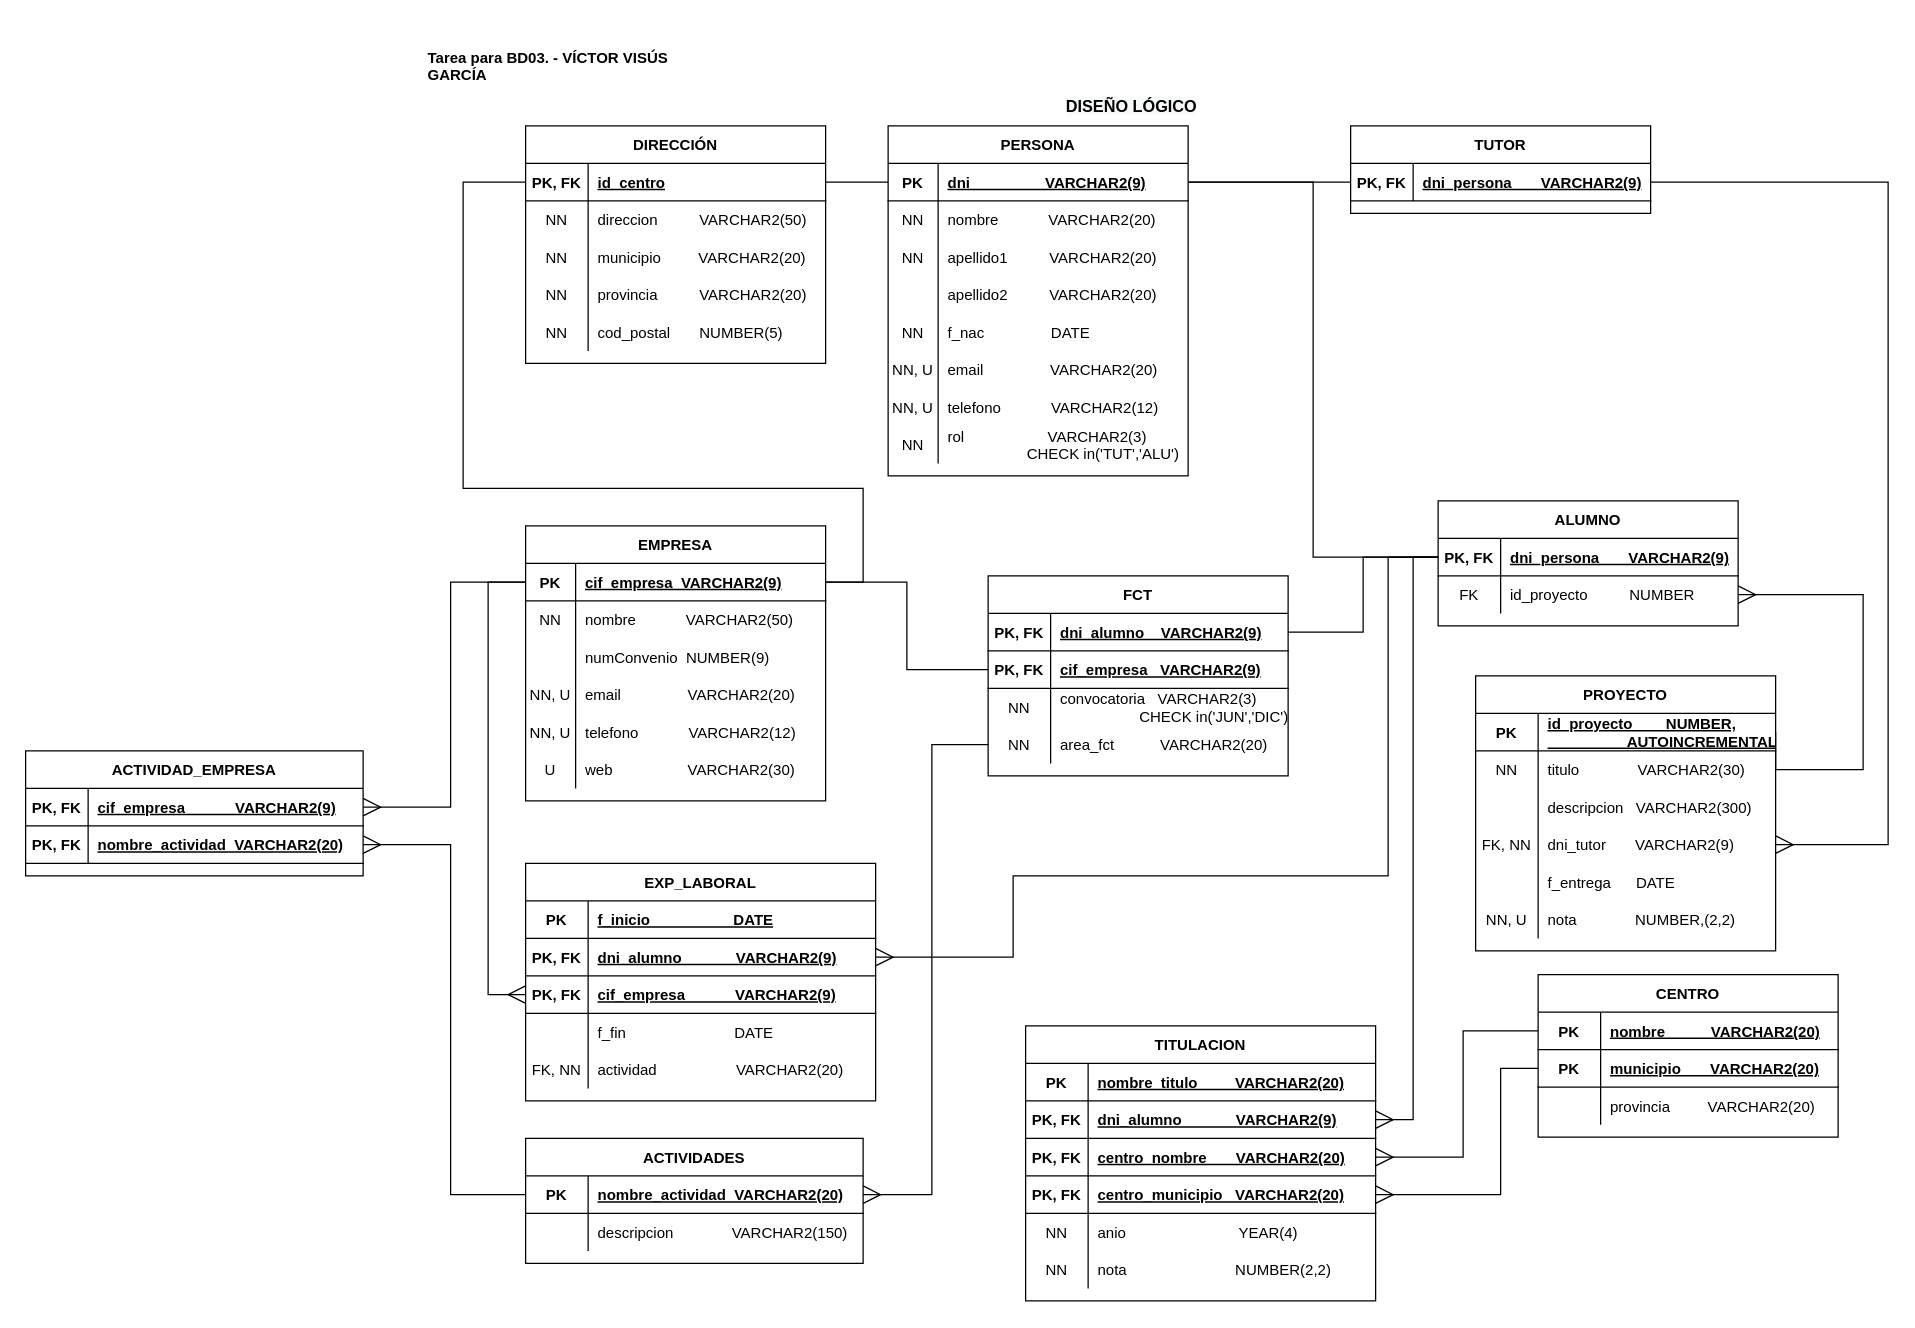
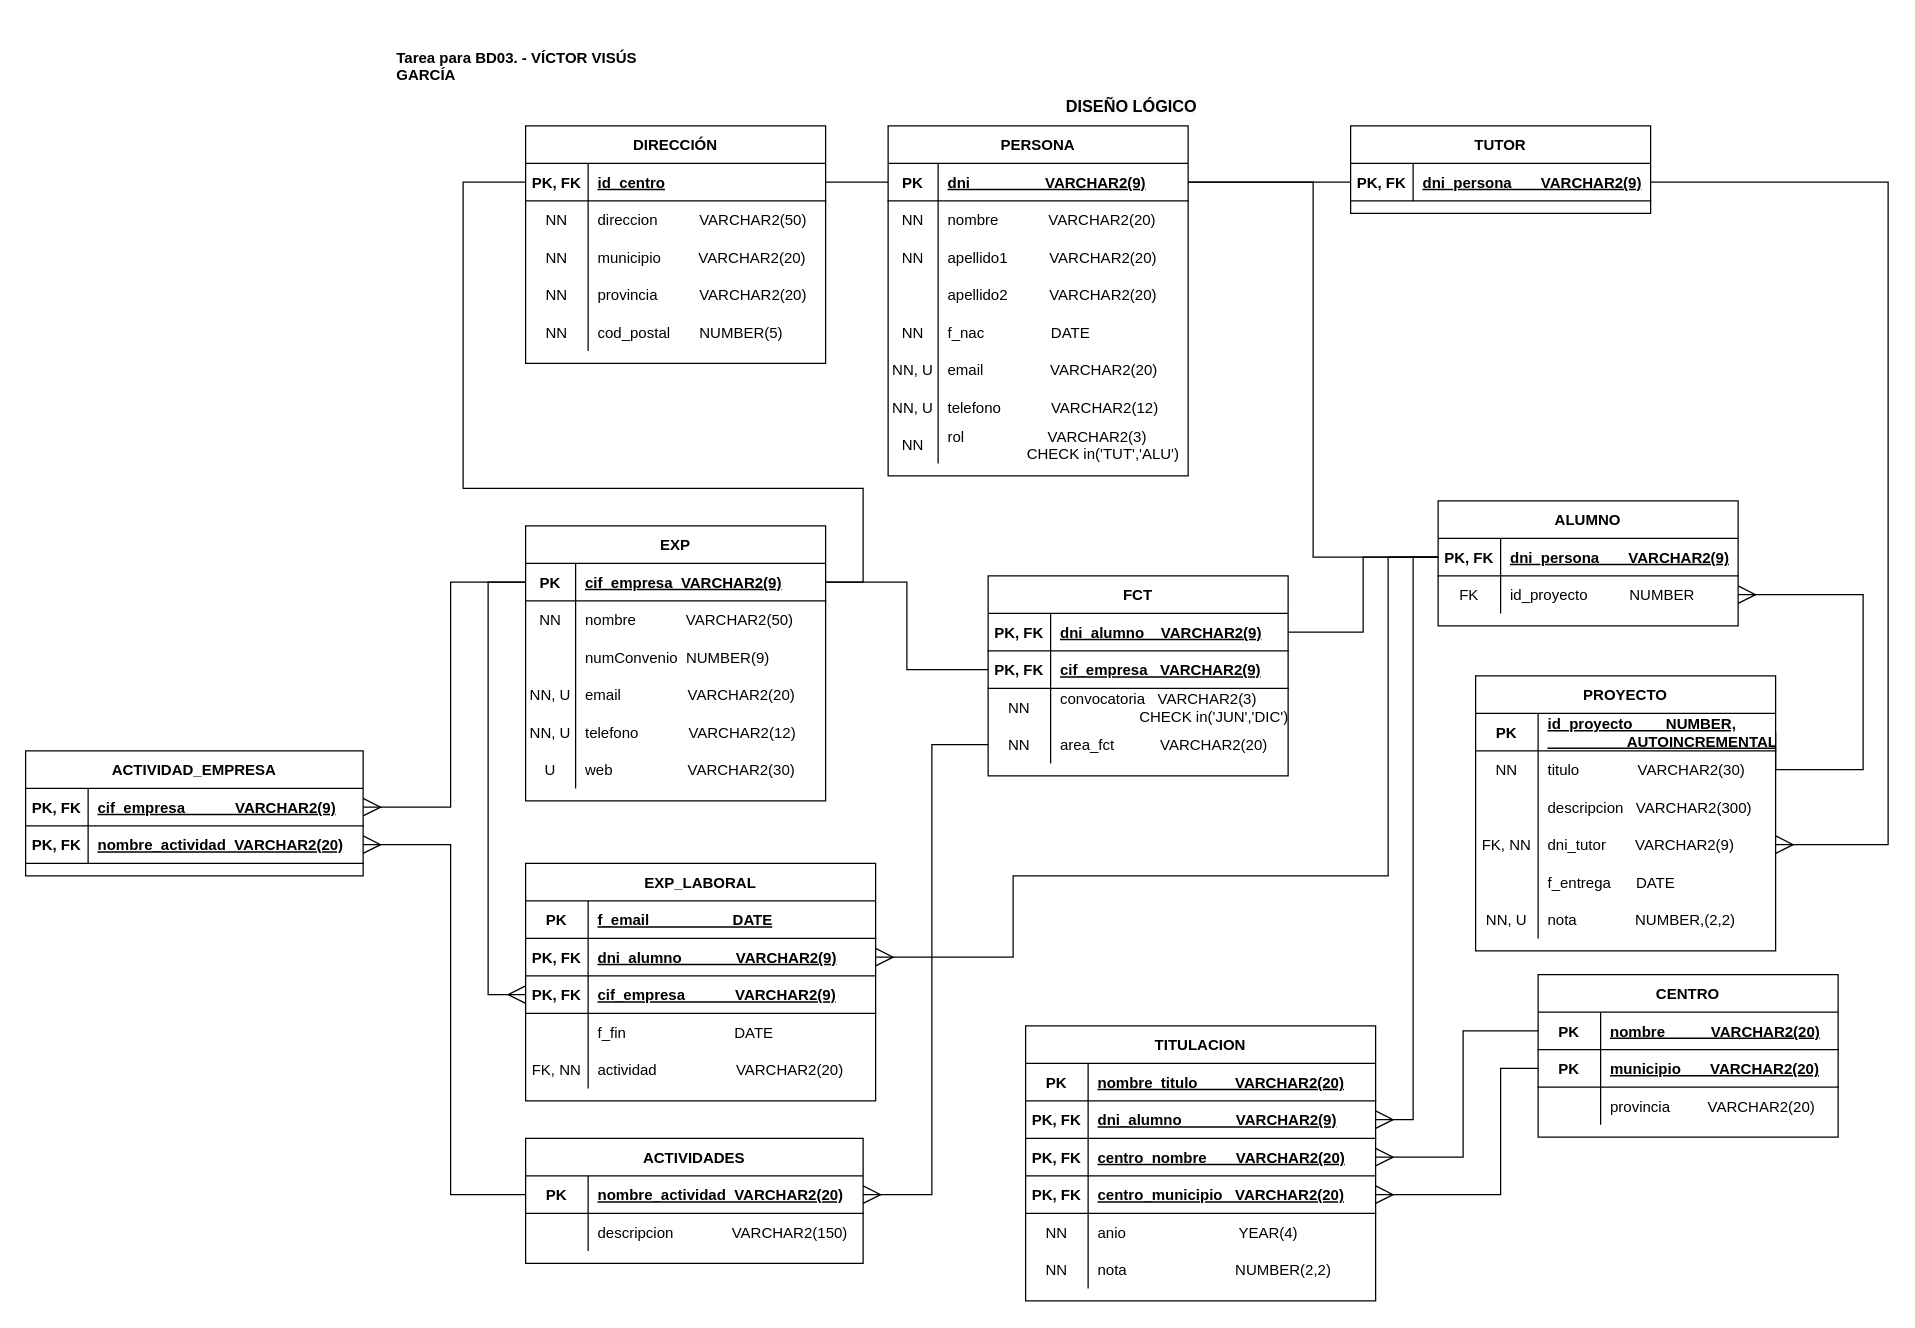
node "Tarea para BD03. - VÍCTOR VISÚS GARCÍA": moved (557, 69) -> (526, 69)
node "EMPRESA": label "EMPRESA" -> "EXP"
node "f_inicio DATE": label "f_inicio DATE" -> "f_email DATE"
